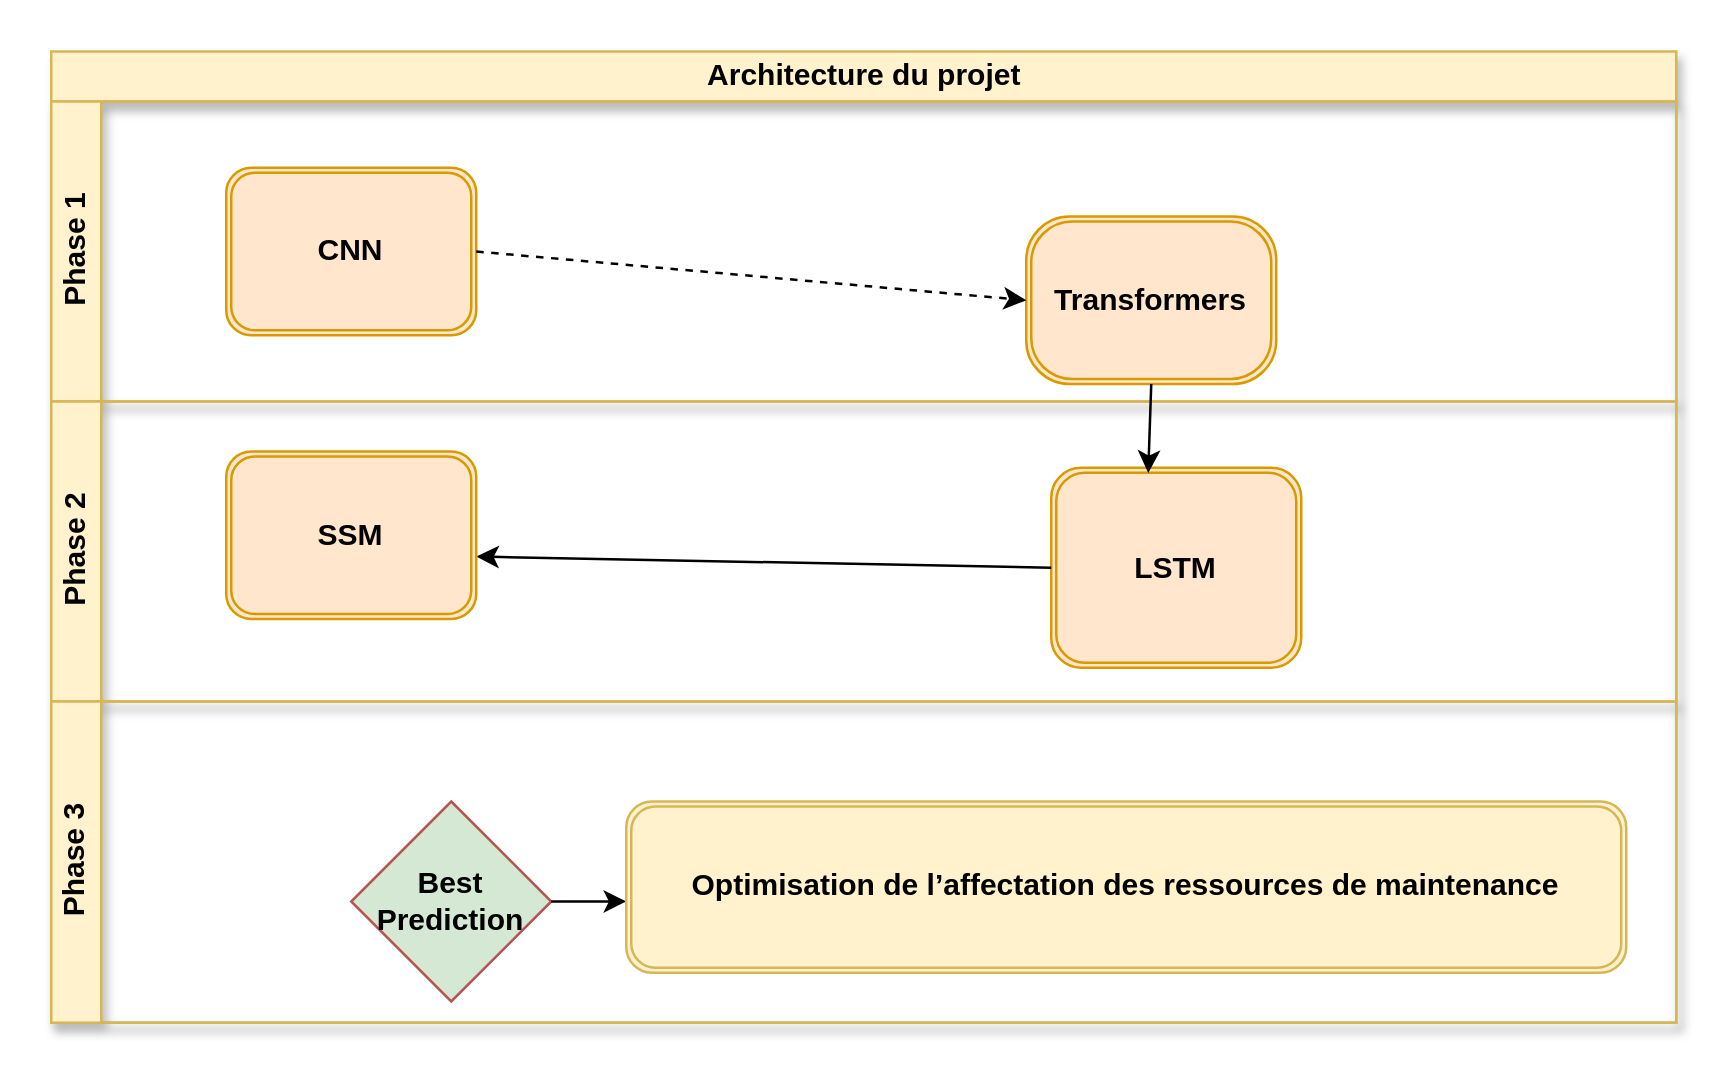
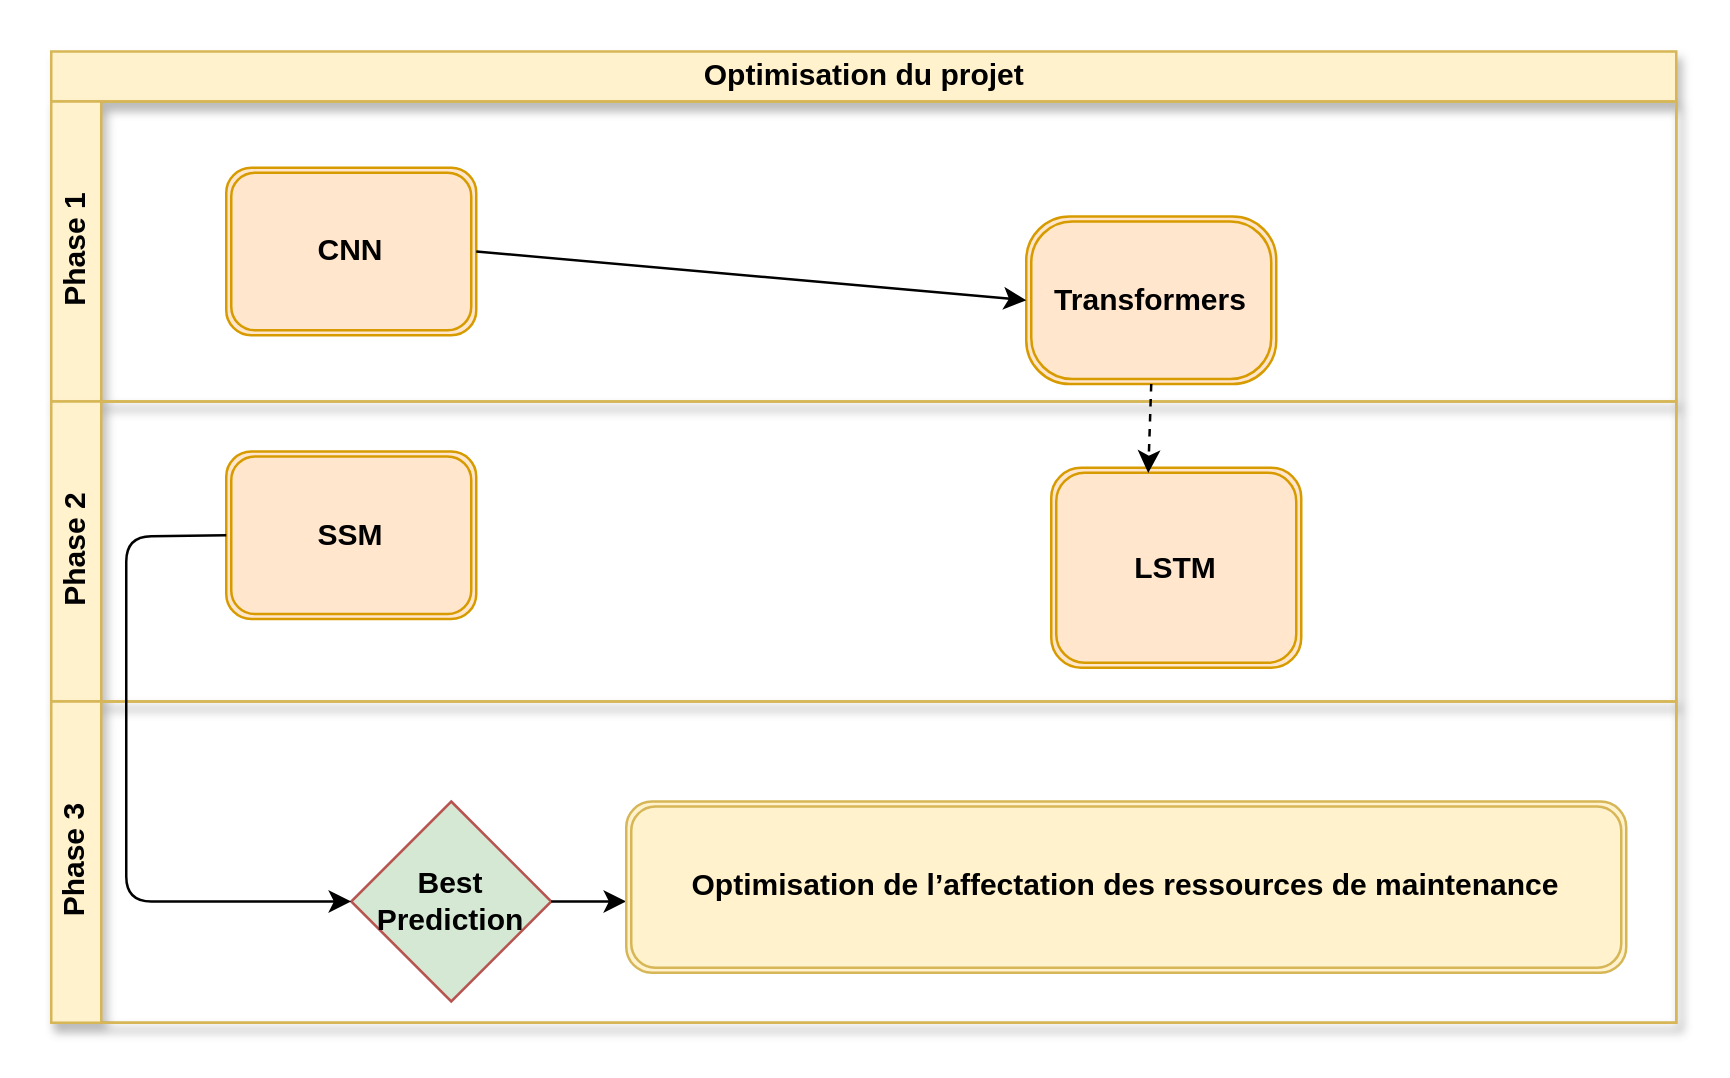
node "Architecture du projet": label "Architecture du projet" -> "Optimisation du projet"
edge "CNN" -> "Transformers": style dashed -> solid
edge "Transformers" -> "LSTM": style solid -> dashed
edge "LSTM" -> "SSM": removed
edge "SSM" -> "Best Prediction": added
